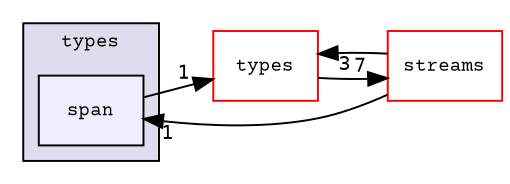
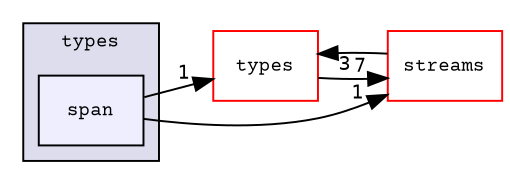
edge "streams" -> "span": reversed
